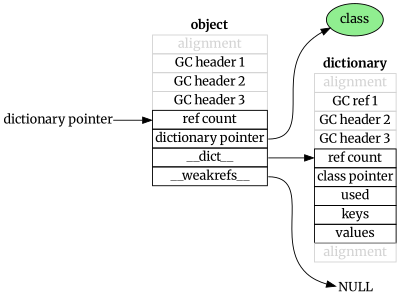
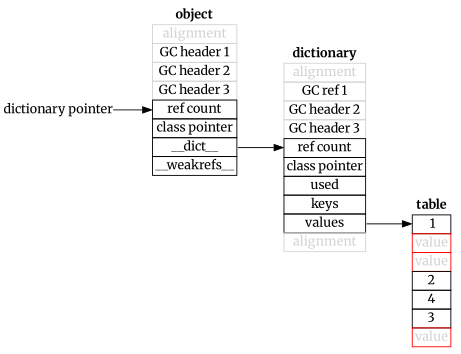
node "class": removed
node "object": text "dictionary pointer" -> "class pointer"
node "table": added
node "NULL": removed
